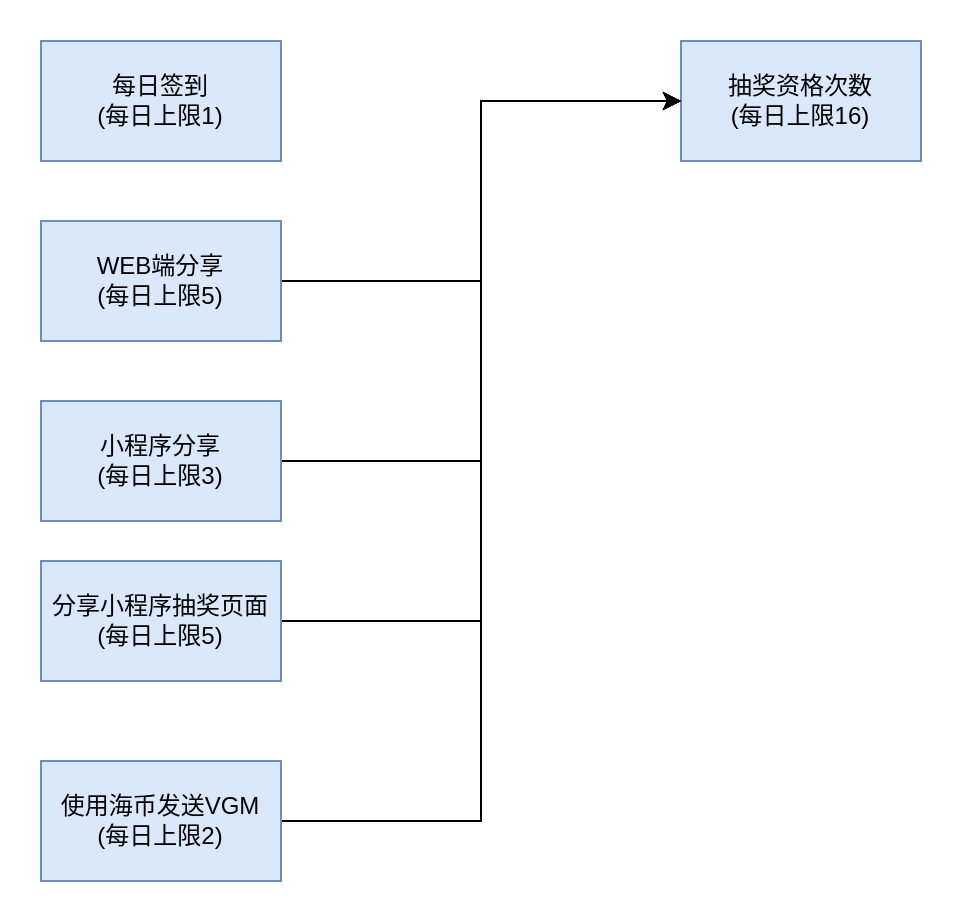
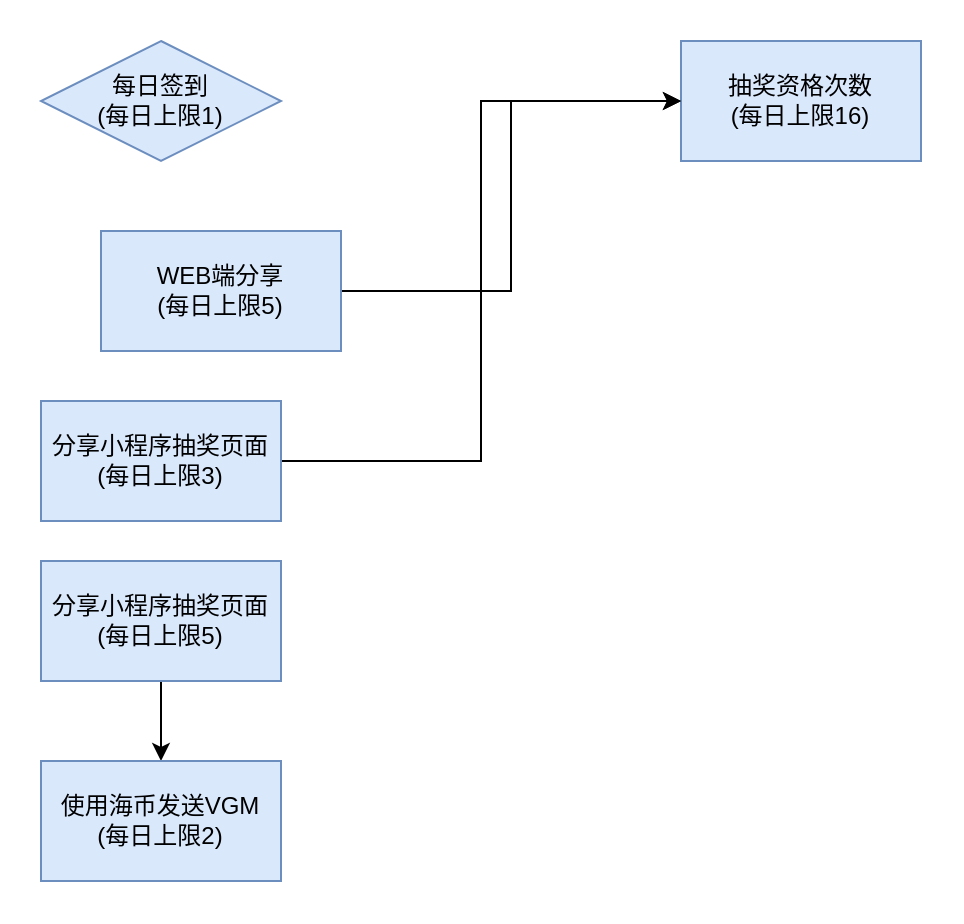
node "每日签到 (每日上限1)": shape rectangle -> diamond
node "WEB端分享 (每日上限5)": moved (161, 281) -> (221, 291)
node "小程序分享 (每日上限3)": label "小程序分享 (每日上限3)" -> "分享小程序抽奖页面 (每日上限3)"
edge "分享小程序抽奖页面 (每日上限5)" -> "抽奖资格次数 (每日上限16)": now "分享小程序抽奖页面 (每日上限5)" -> "使用海币发送VGM (每日上限2)"
edge "使用海币发送VGM (每日上限2)" -> "抽奖资格次数 (每日上限16)": removed
